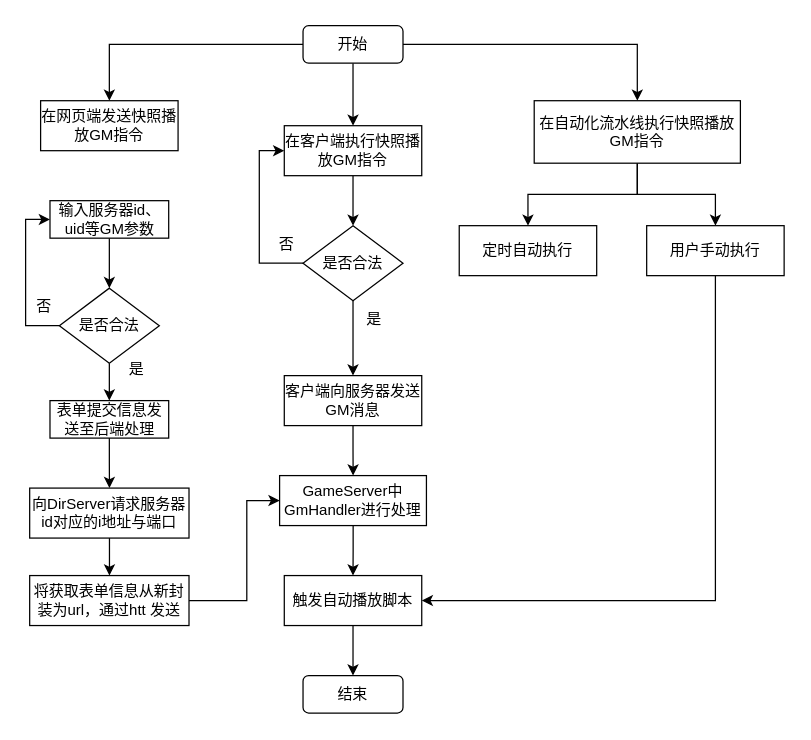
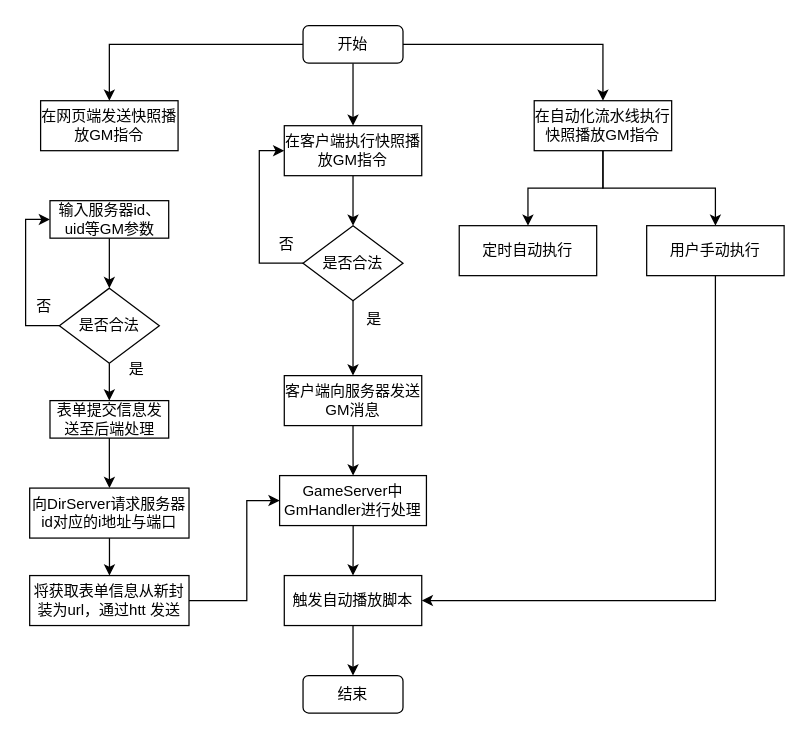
node "在自动化流水线执行快照播放GM指令": size 206x63 -> 138x50
